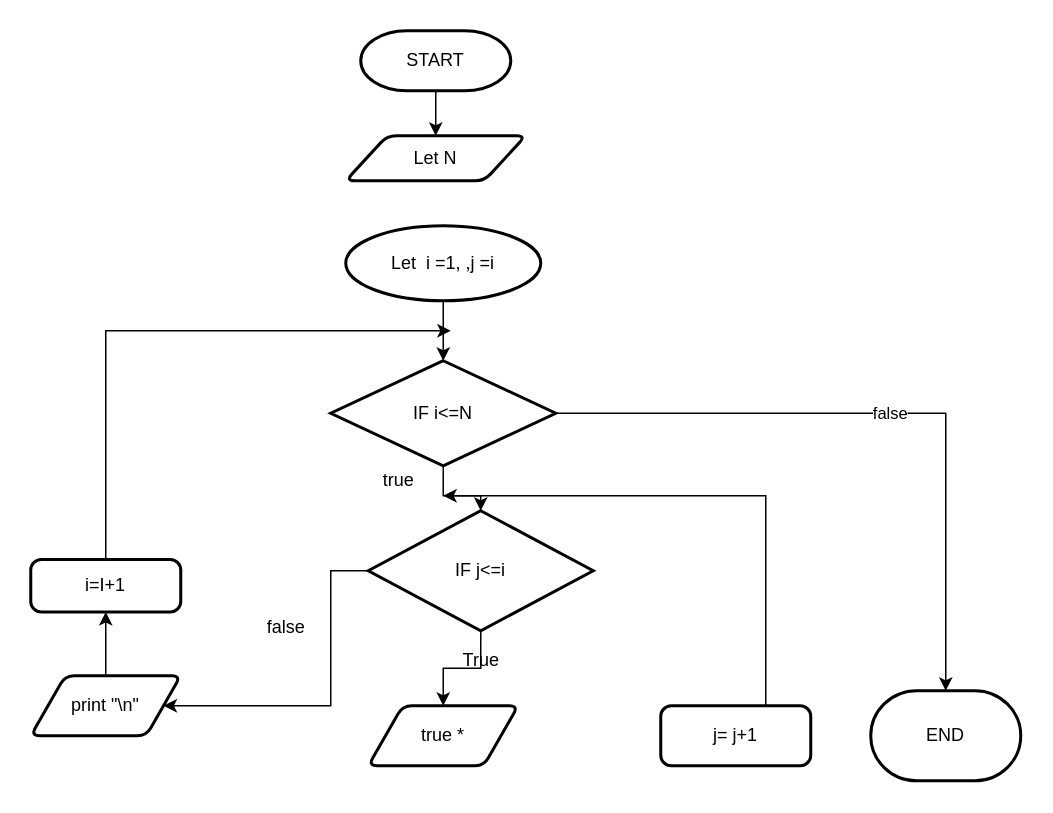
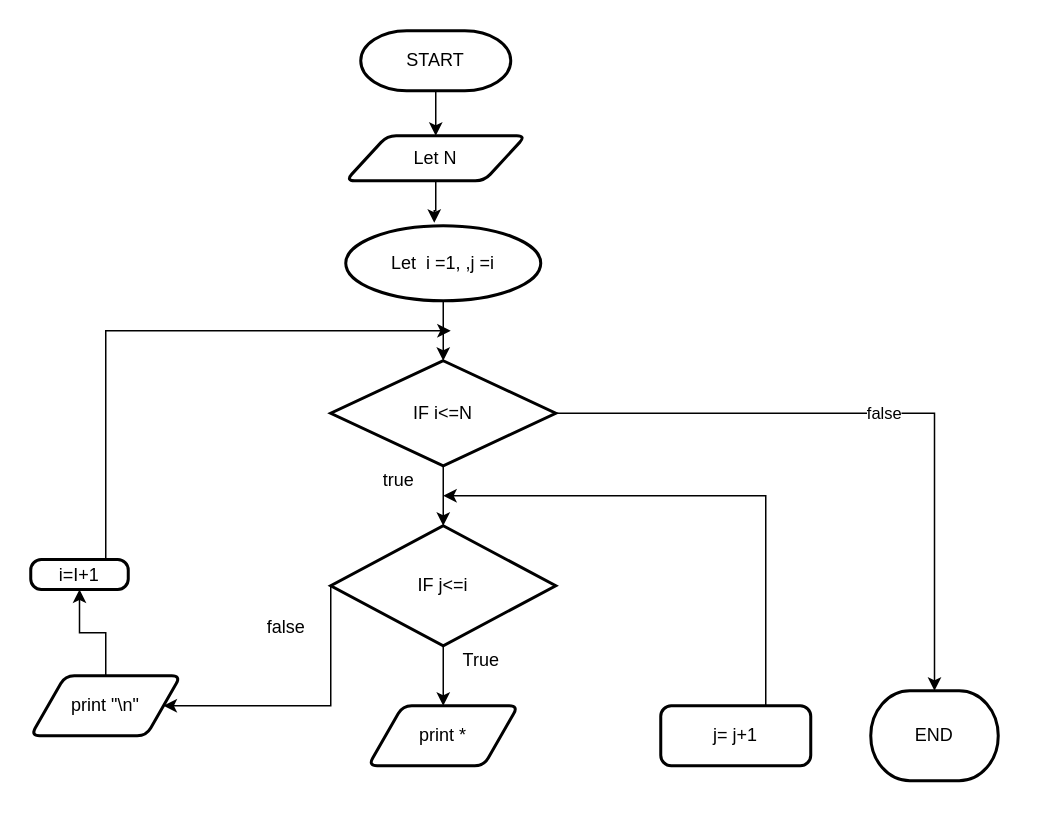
edge "Let N" -> "Let i =1, ,j =i": added
node "IF j<=i": moved (481, 571) -> (443, 586)
node "i=I+1": size 150x53 -> 98x30
node "true *": label "true *" -> "print *"
node "END": size 150x90 -> 128x90
